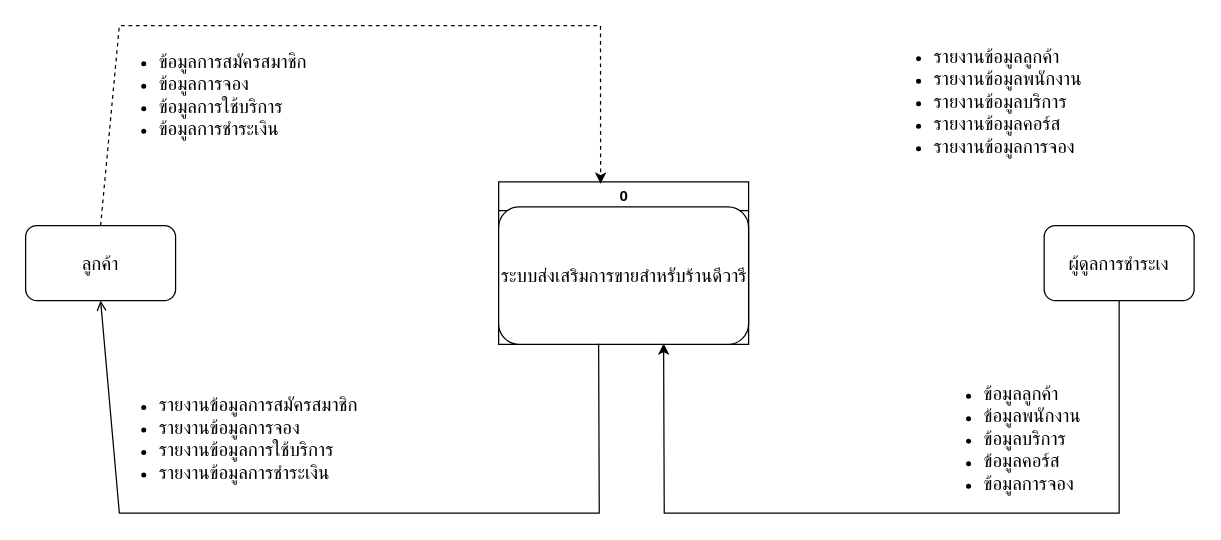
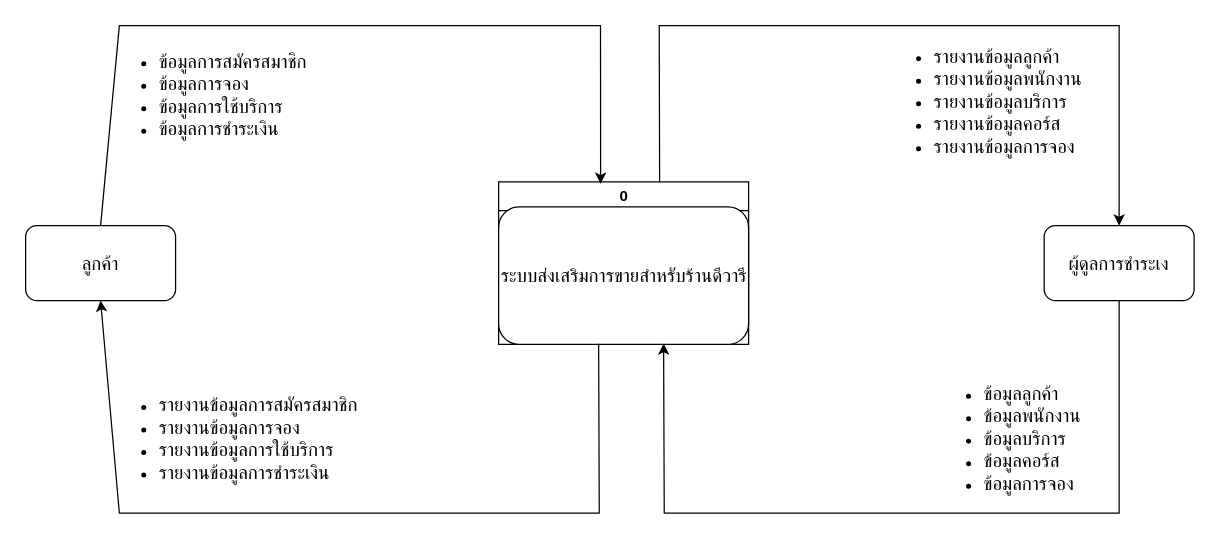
edge "ลูกค้า" -> "0": style dashed -> solid
edge "0" -> "ผู้ดูลการชำระเง": added
edge "ระบบส่งเสริมการขายสำหรับร้านดีวารี" -> "ลูกค้า": arrowhead open -> classic
